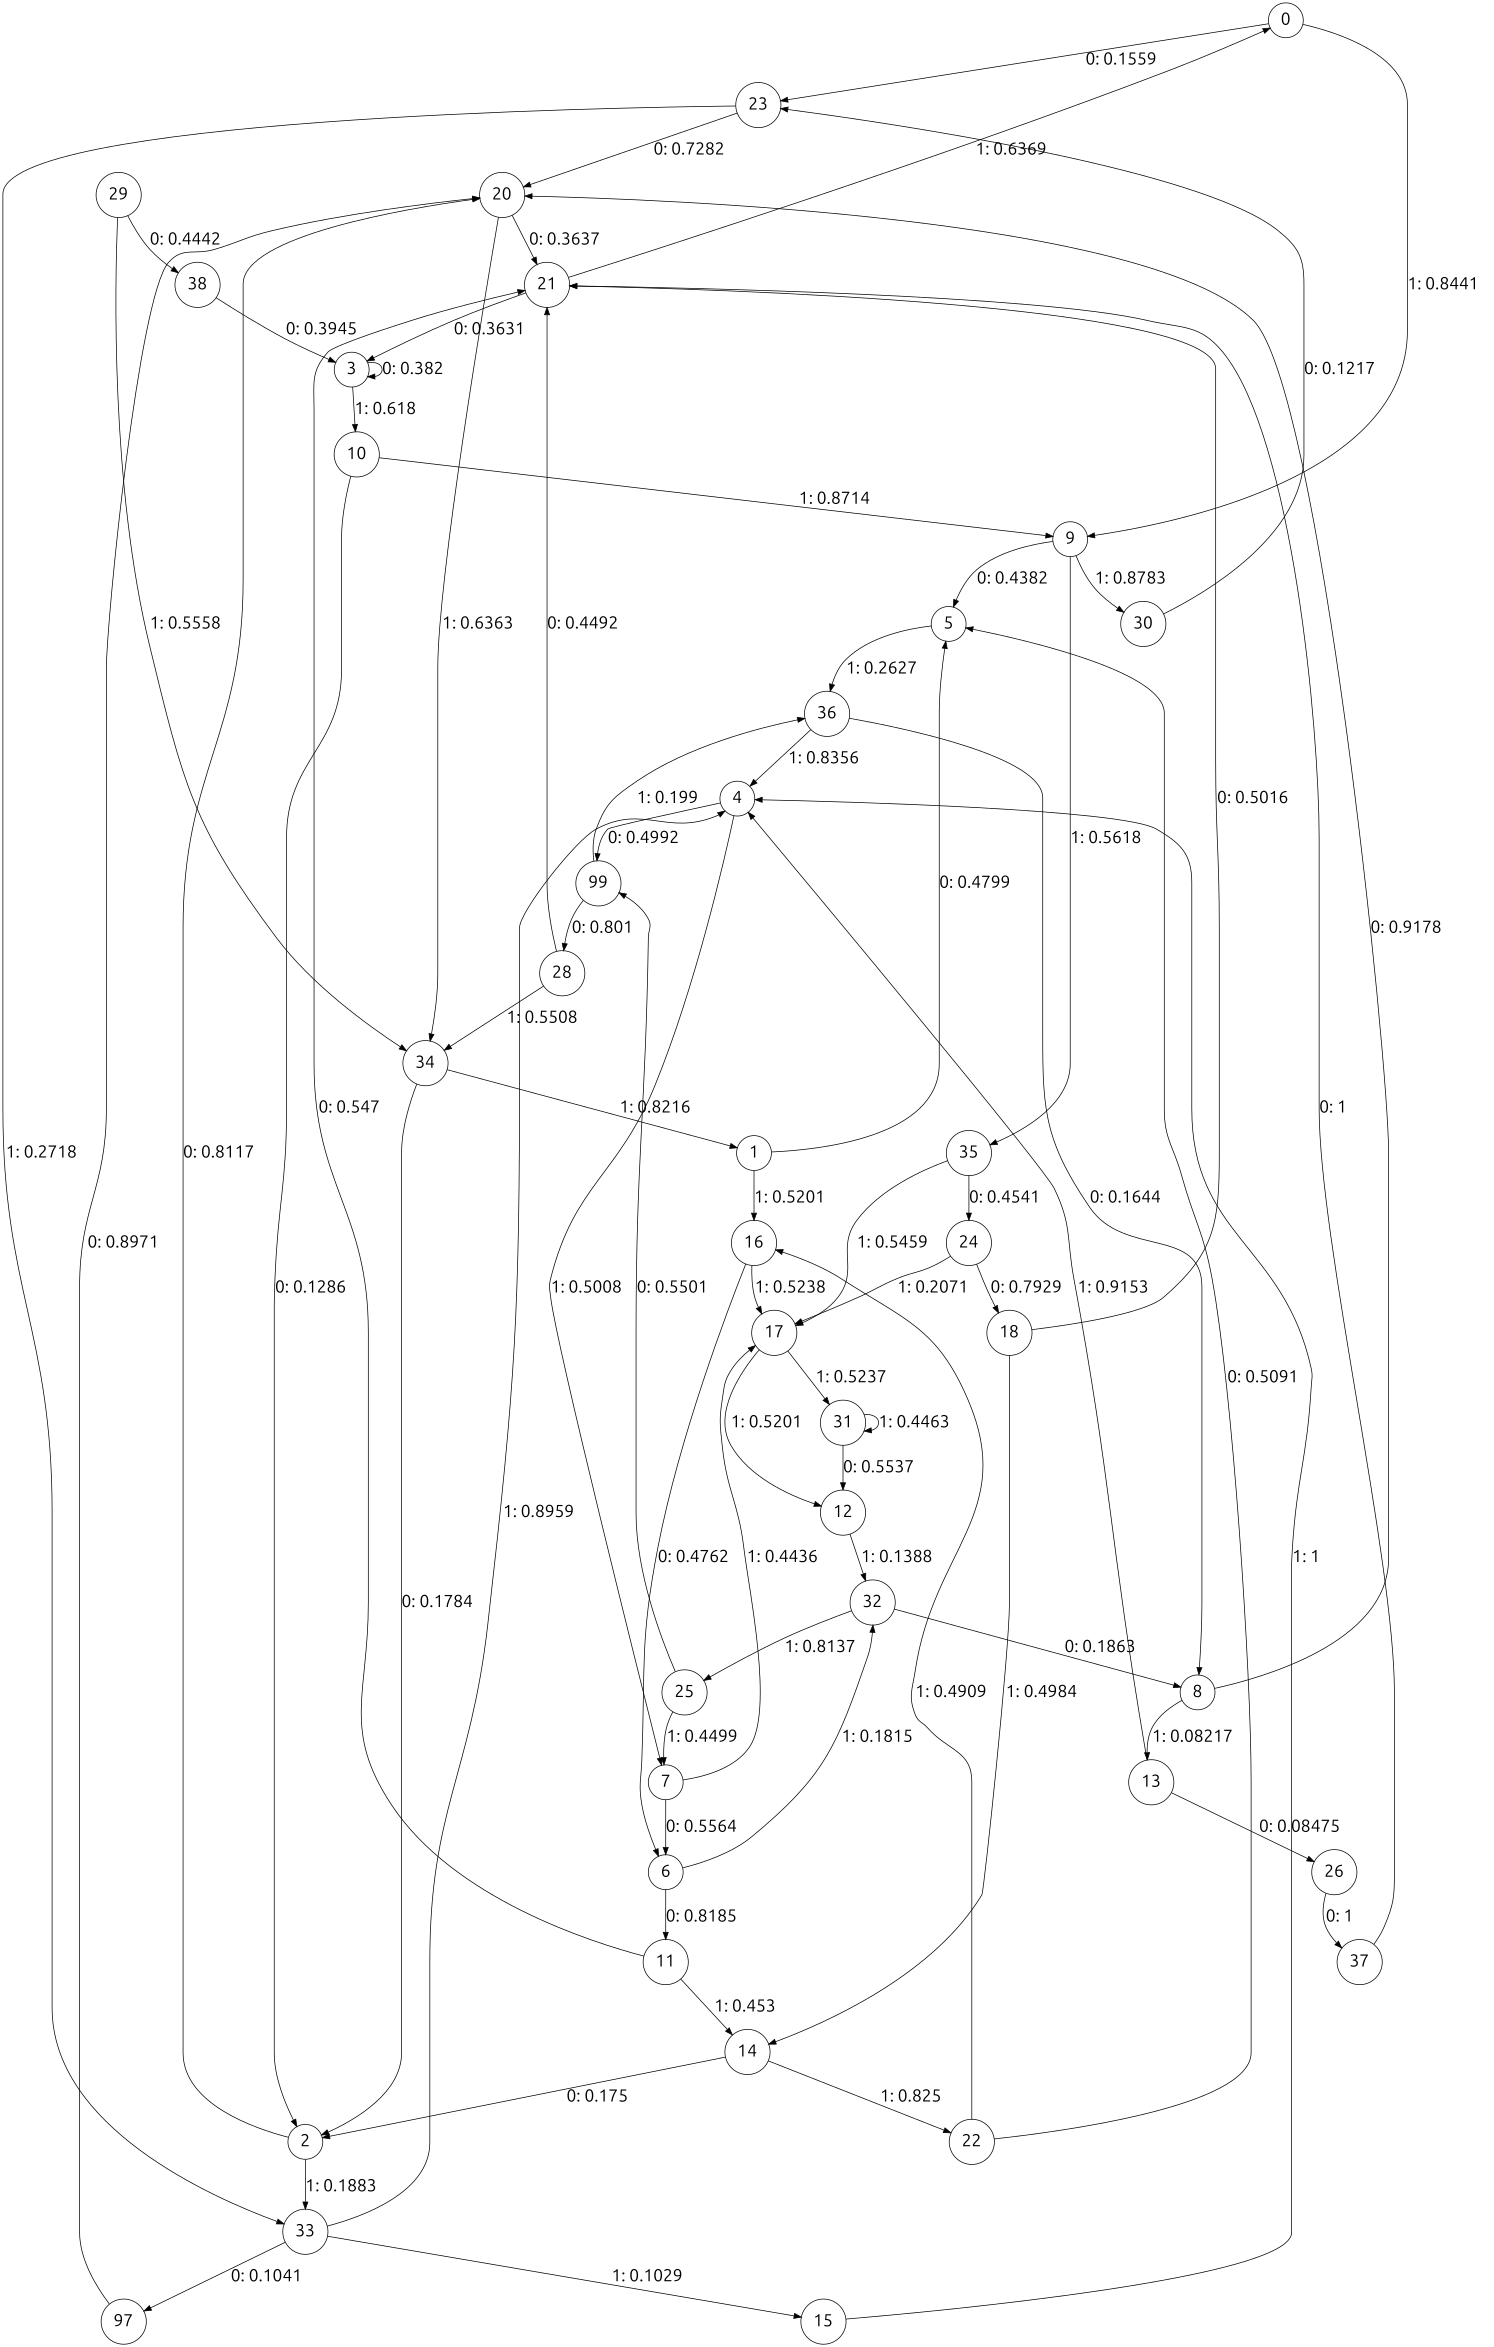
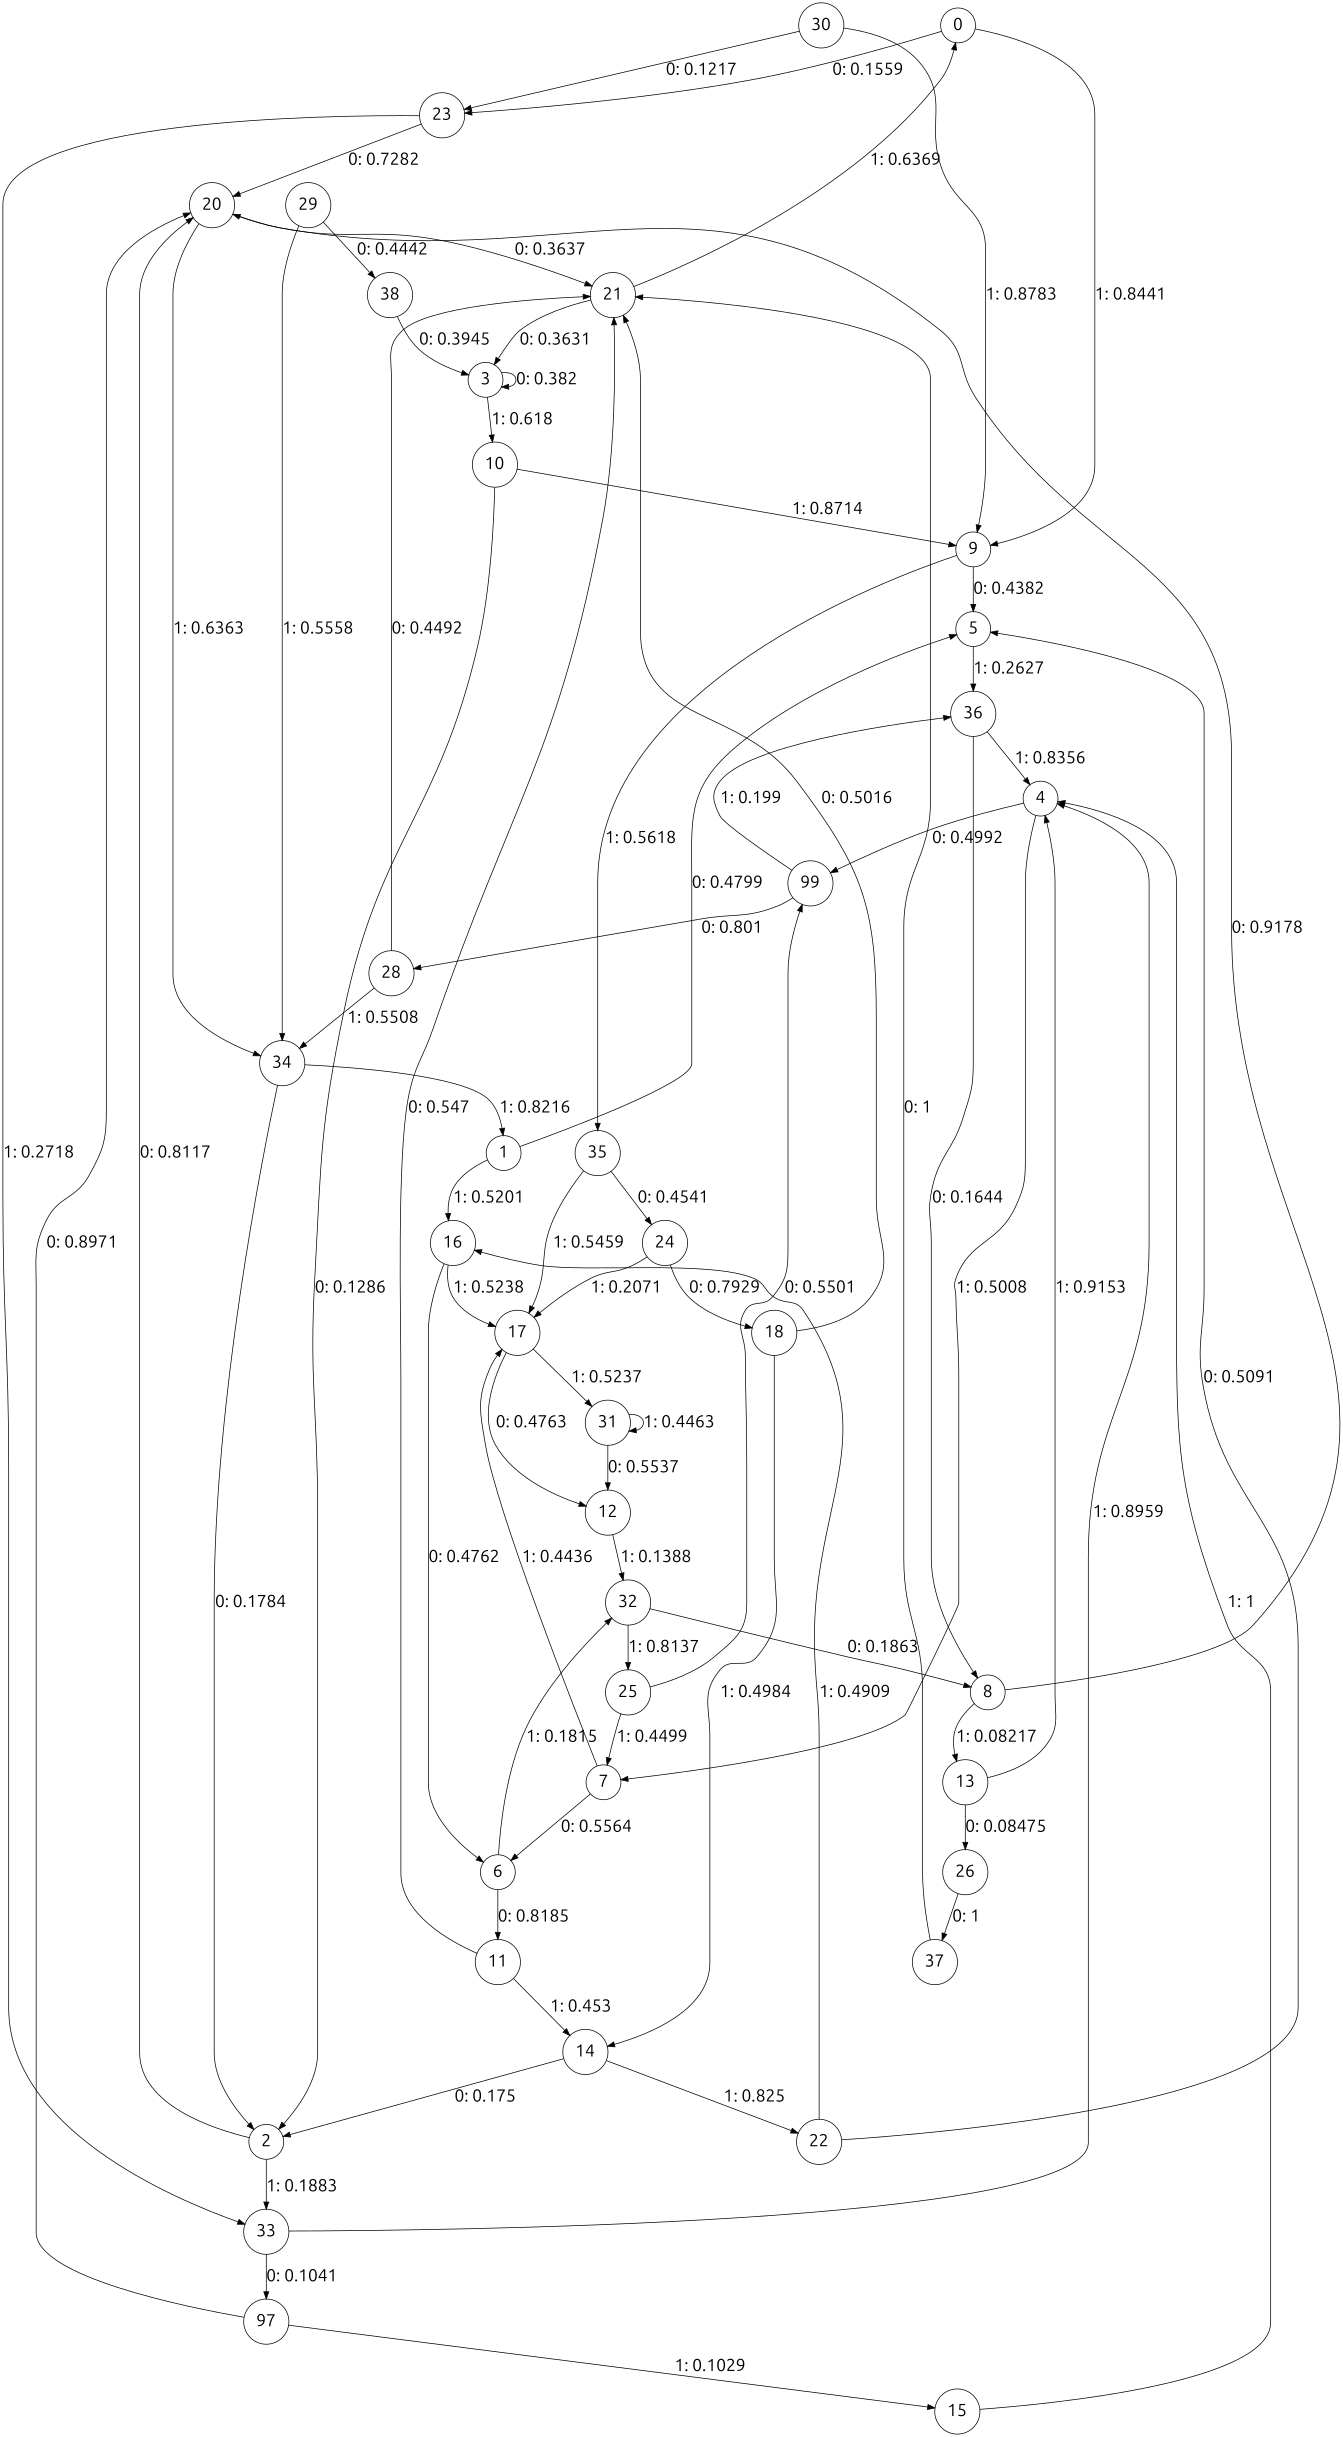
edge "9" -> "30": reversed
edge "17" -> "12": label "1: 0.5201   " -> "0: 0.4763   "
edge "33" -> "15": now "97" -> "15"
